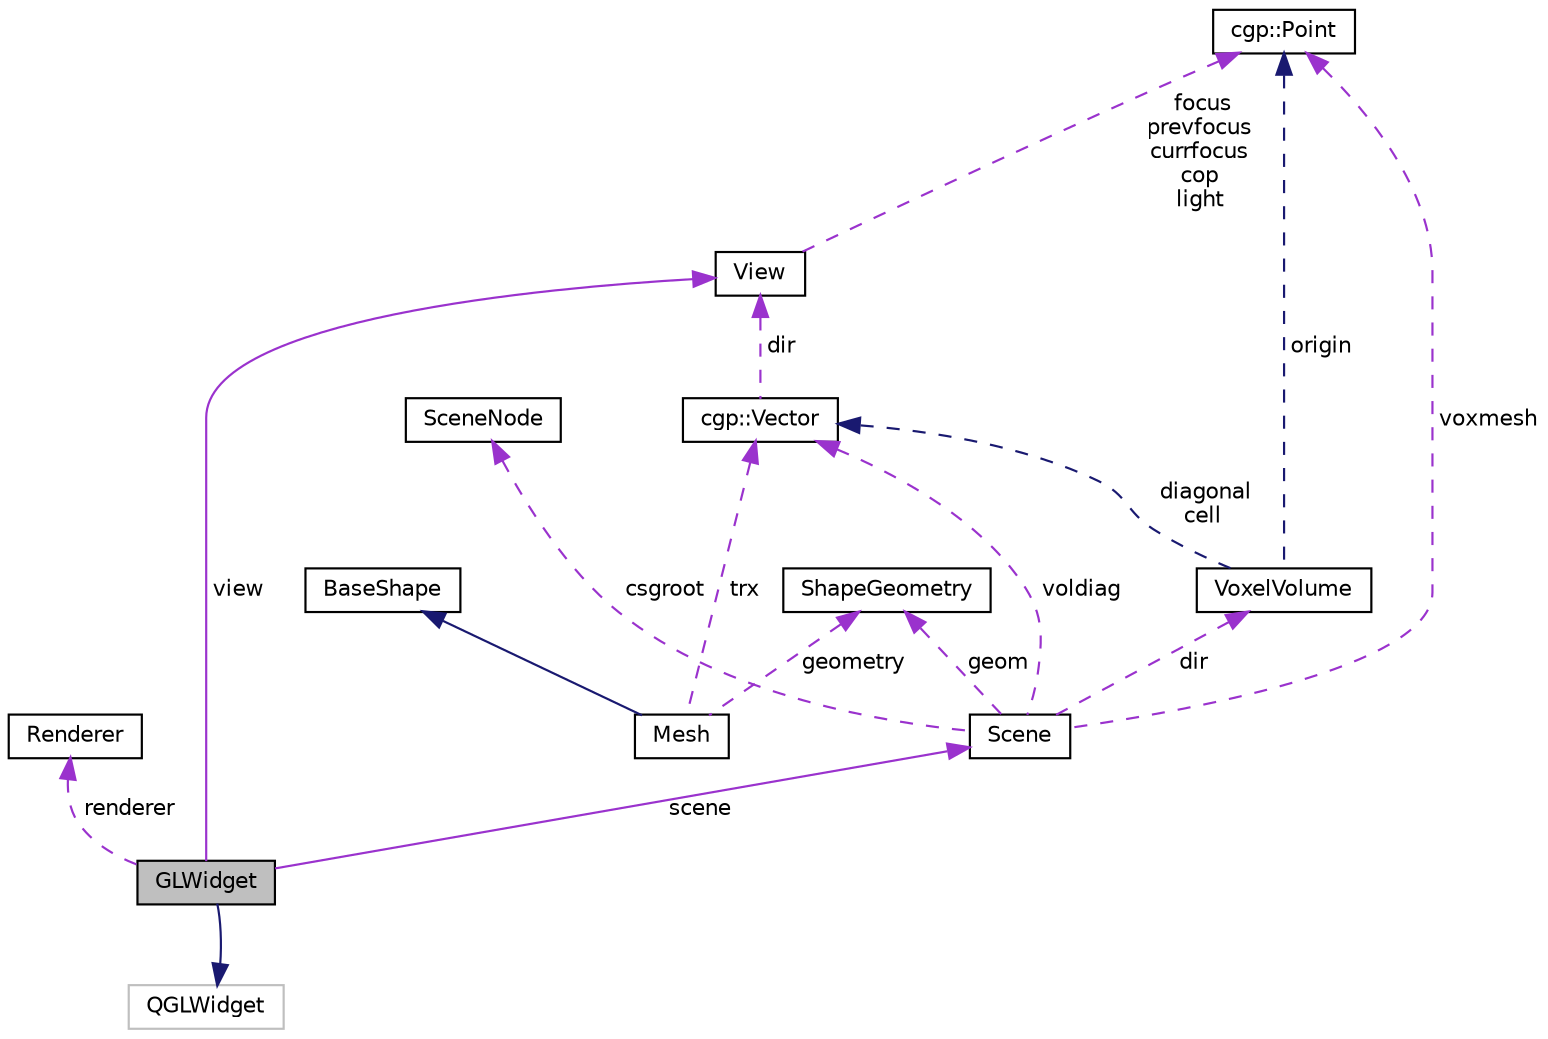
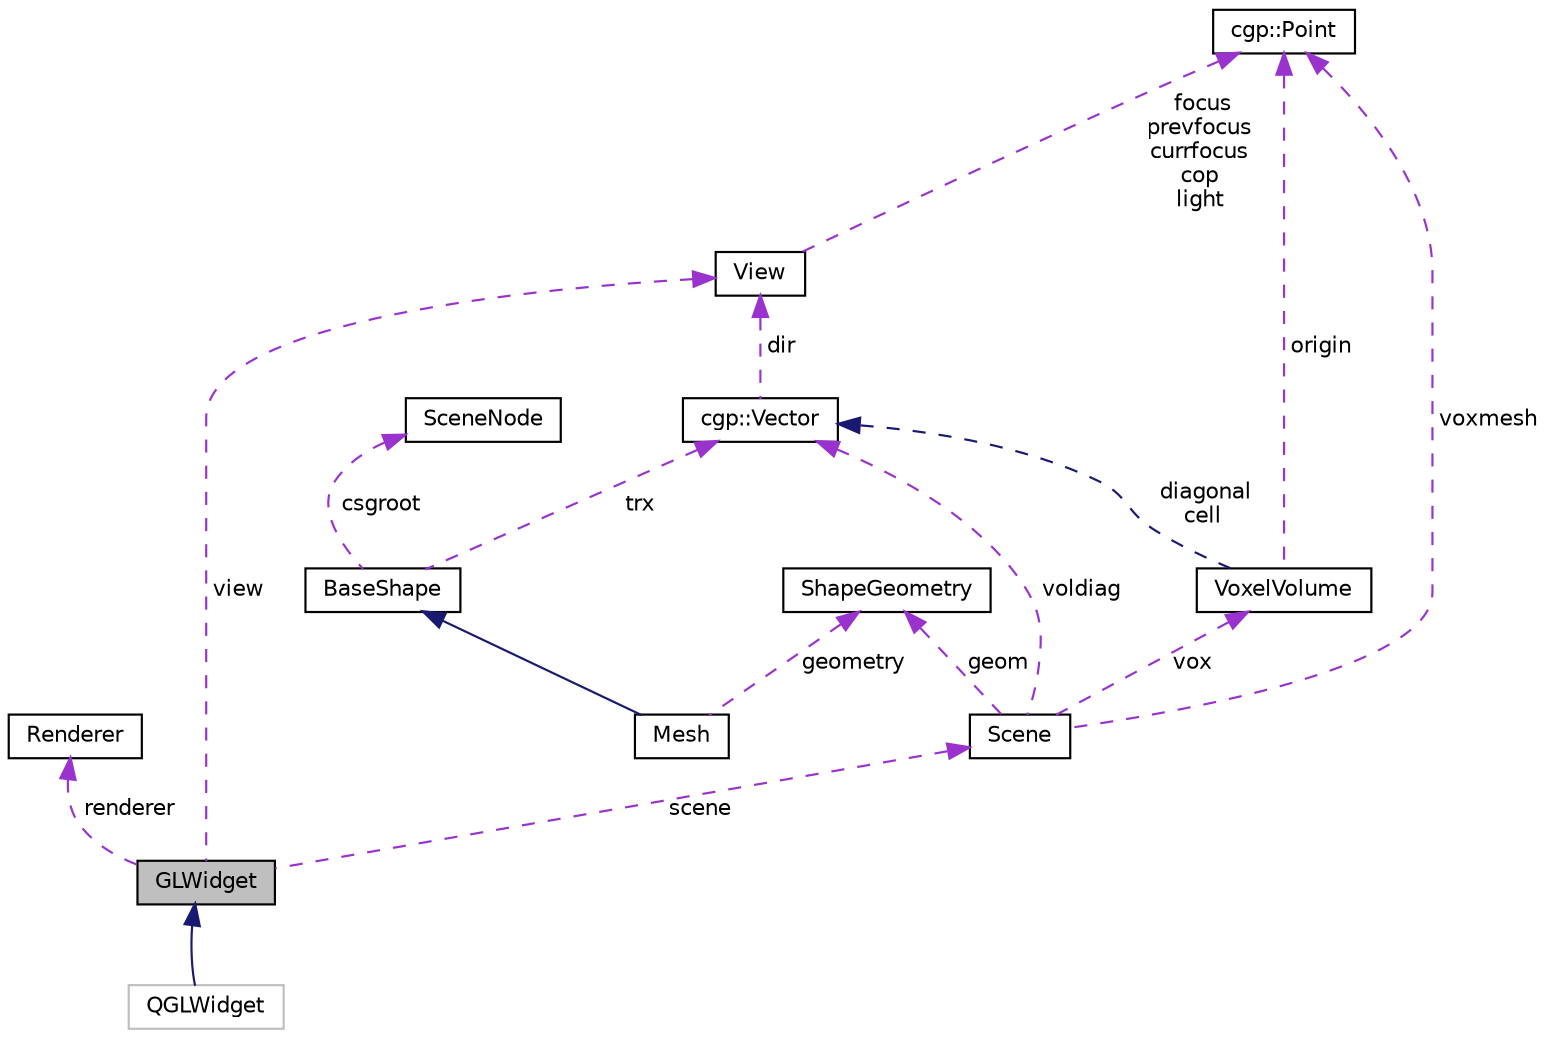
edge "VoxelVolume" -> "cgp::Point": color midnightblue -> darkorchid3
edge "GLWidget" -> "View": style solid -> dashed
edge "Mesh" -> "cgp::Vector": now "BaseShape" -> "cgp::Vector"
edge "Scene" -> "SceneNode": now "BaseShape" -> "SceneNode"
edge "Scene" -> "VoxelVolume": label " dir" -> " vox"
edge "GLWidget" -> "Scene": style solid -> dashed
edge "GLWidget" -> "QGLWidget": reversed
